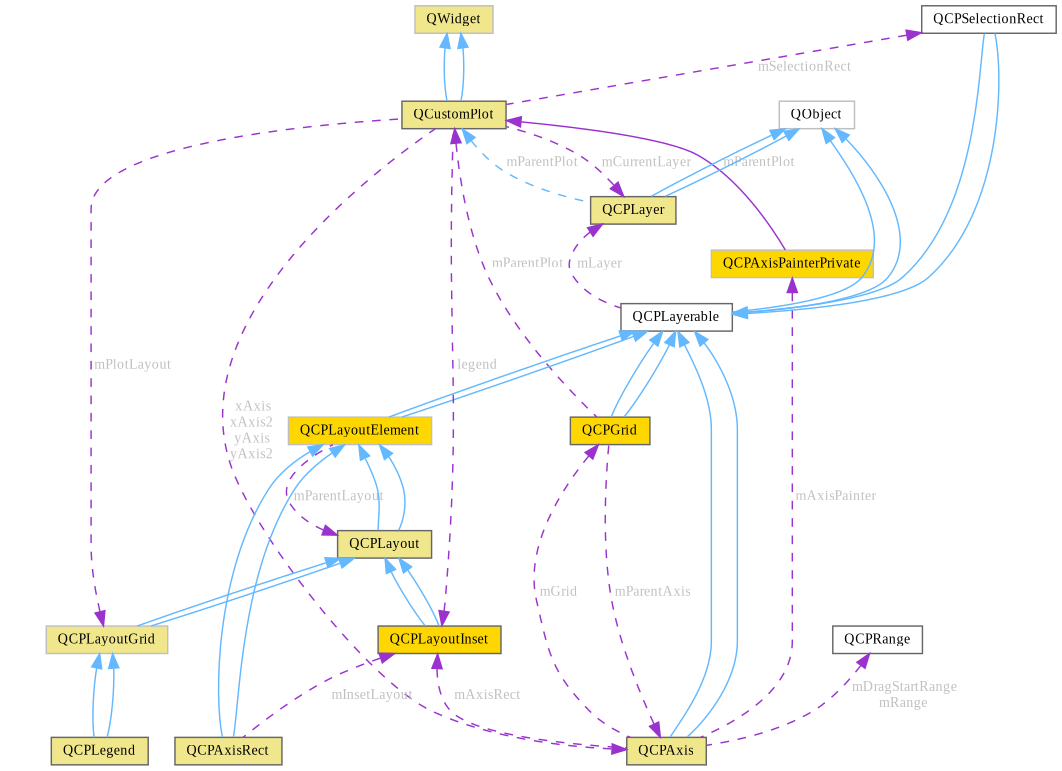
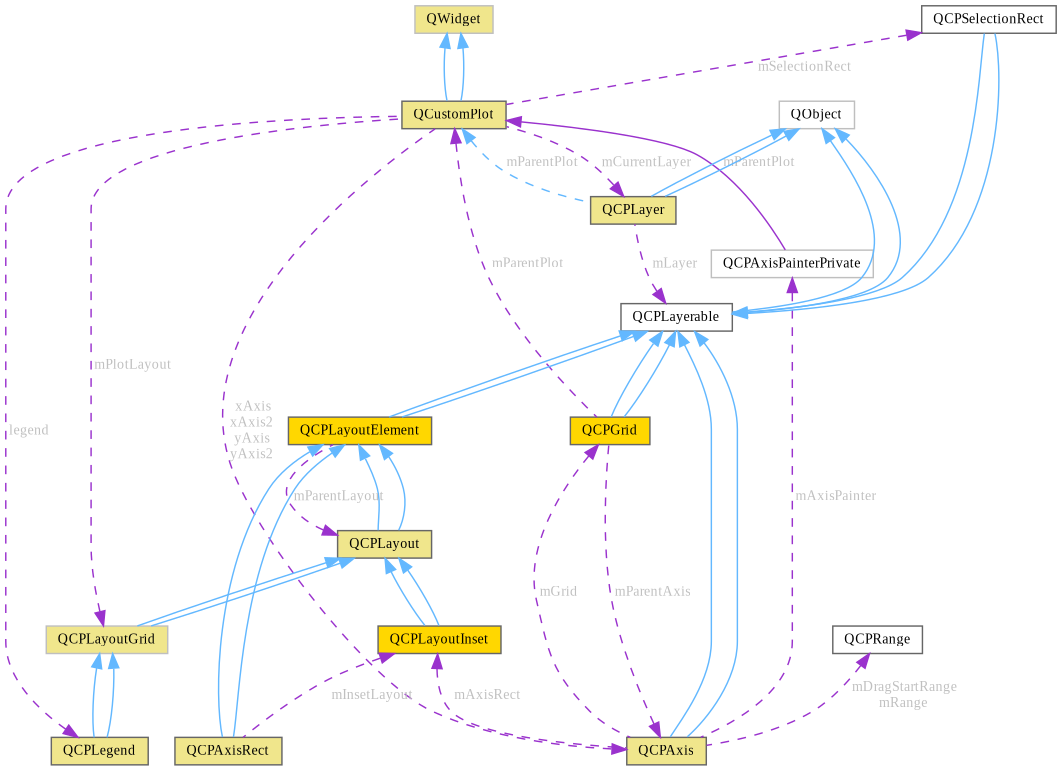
node "QCPAxisPainterPrivate": fillcolor gold -> white
edge "QCPLayerable" -> "QCPLayer": reversed
edge "QCustomPlot" -> "QCPLayoutInset": now "QCustomPlot" -> "QCPLegend"
node "QCPLayoutElement": color grey75 -> gray40
